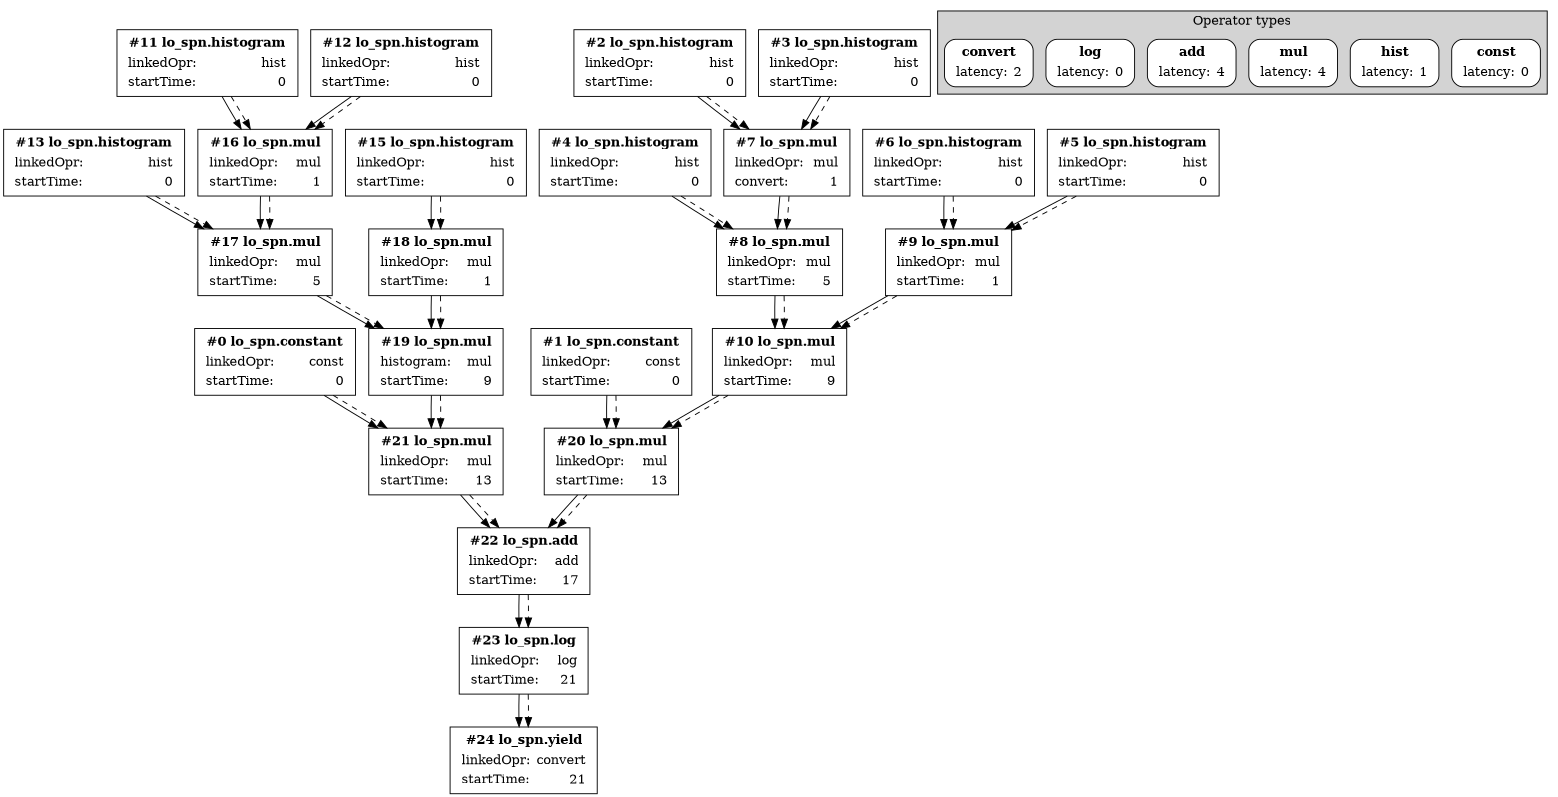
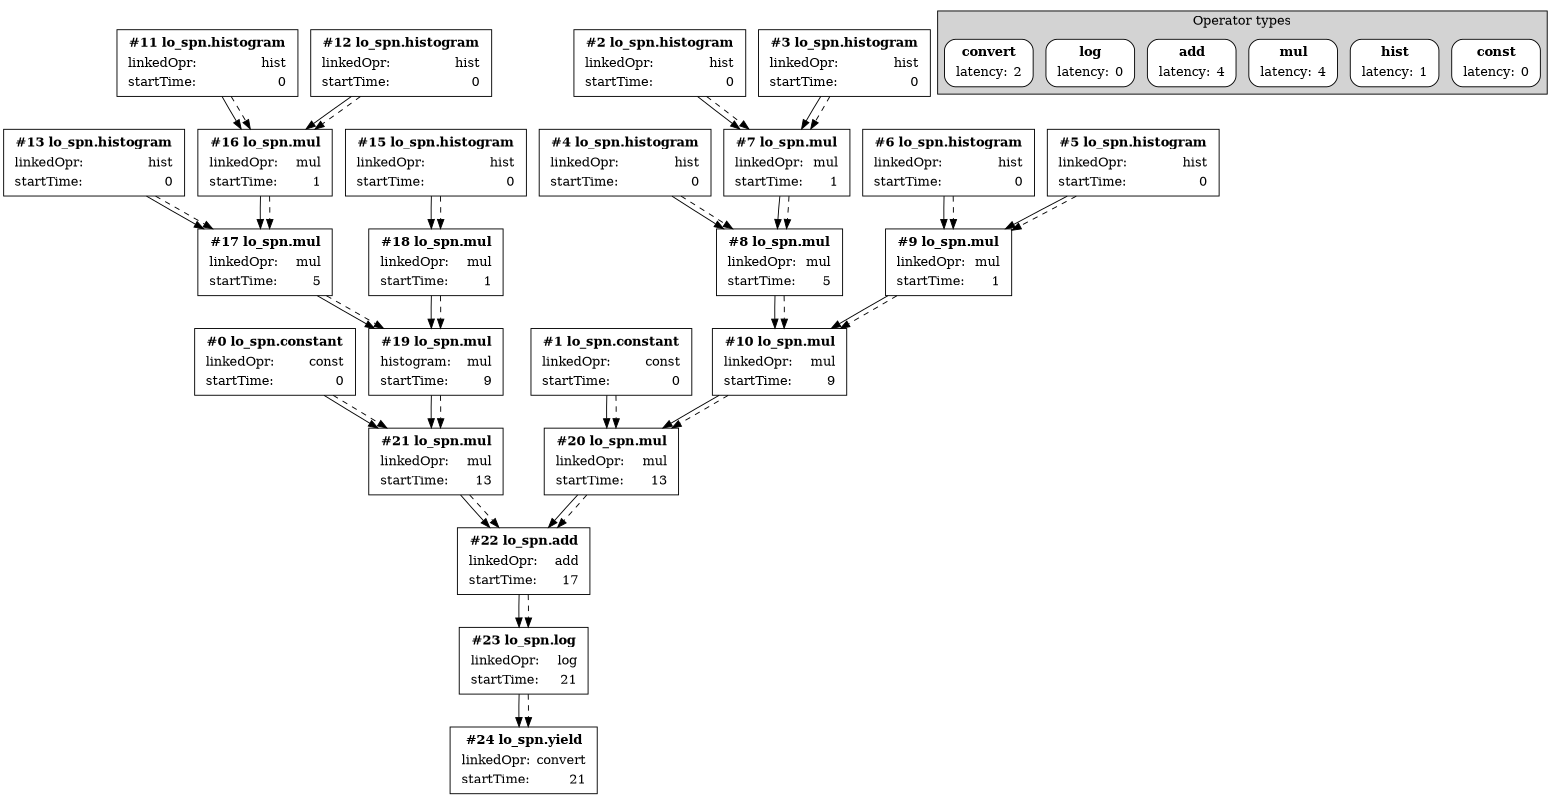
node "#7 lo_spn.mul": text "convert:" -> "startTime:"
